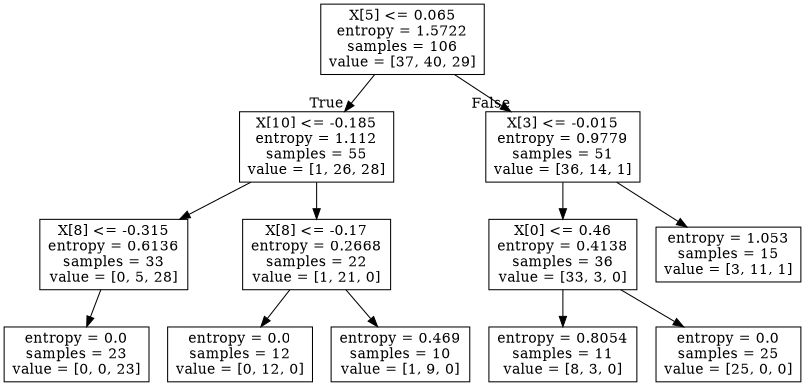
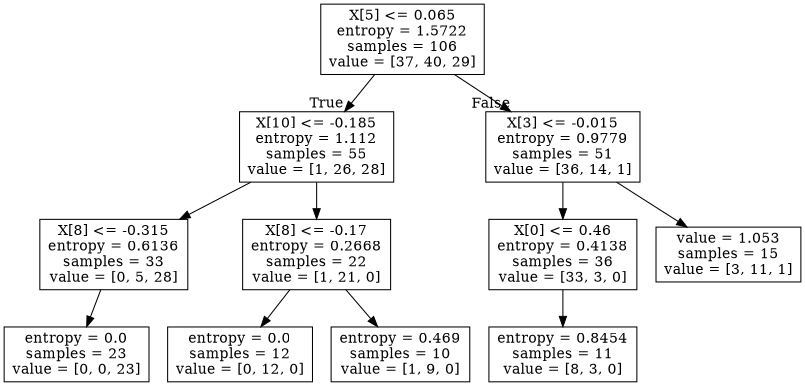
node "entropy = 1.053 samples = 15 value = [3, 11, 1]": label "entropy = 1.053 samples = 15 value = [3, 11, 1]" -> "value = 1.053 samples = 15 value = [3, 11, 1]"
node "entropy = 0.8054 samples = 11 value = [8, 3, 0]": label "entropy = 0.8054 samples = 11 value = [8, 3, 0]" -> "entropy = 0.8454 samples = 11 value = [8, 3, 0]"
node "entropy = 0.0 samples = 25 value = [25, 0, 0]": removed
